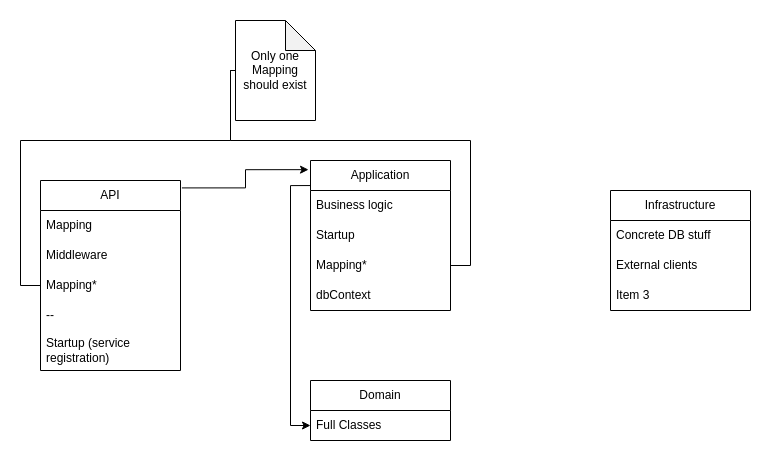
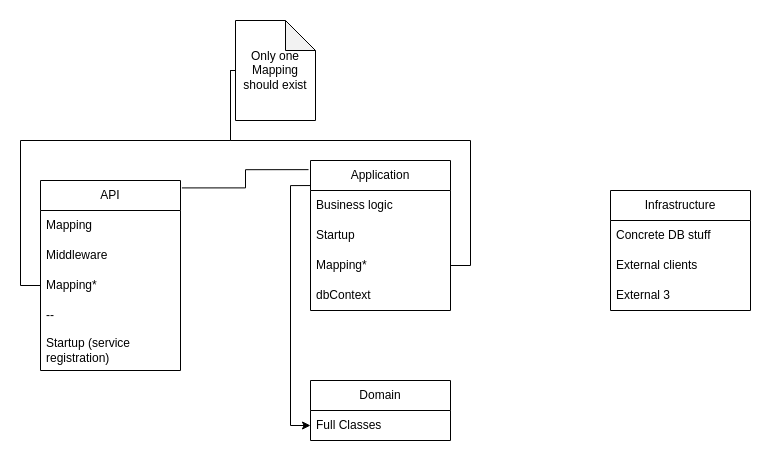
edge "API" -> "Application": arrowhead classic -> none
node "Item 3": label "Item 3" -> "External 3"
